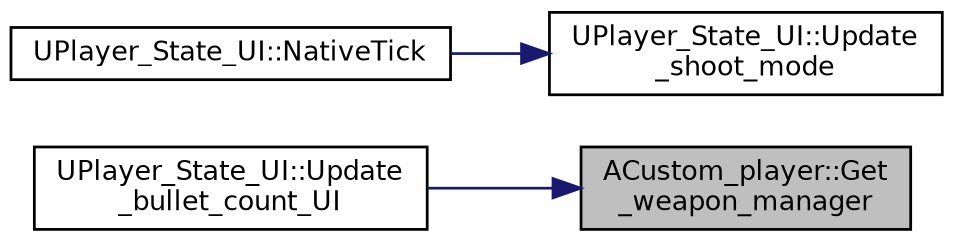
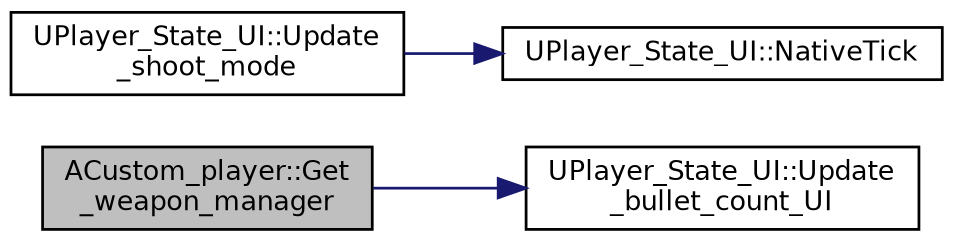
edge "UPlayer_State_UI::NativeTick" -> "UPlayer_State_UI::Update _shoot_mode": reversed
edge "UPlayer_State_UI::Update _bullet_count_UI" -> "ACustom_player::Get _weapon_manager": reversed
